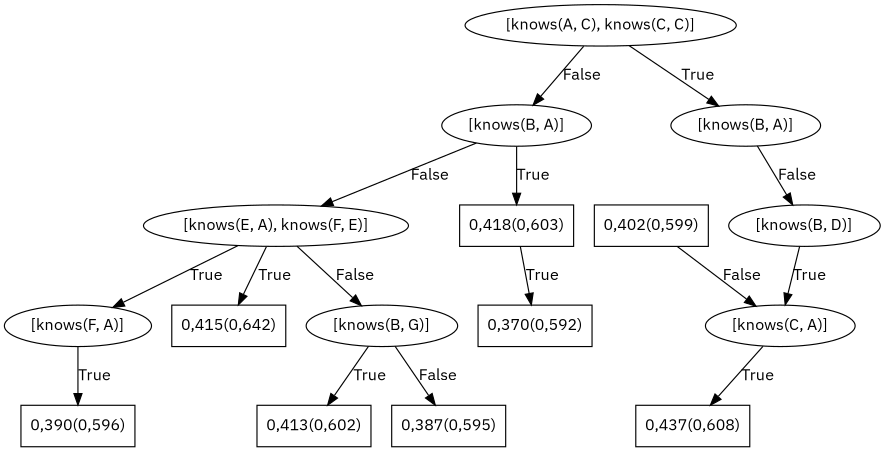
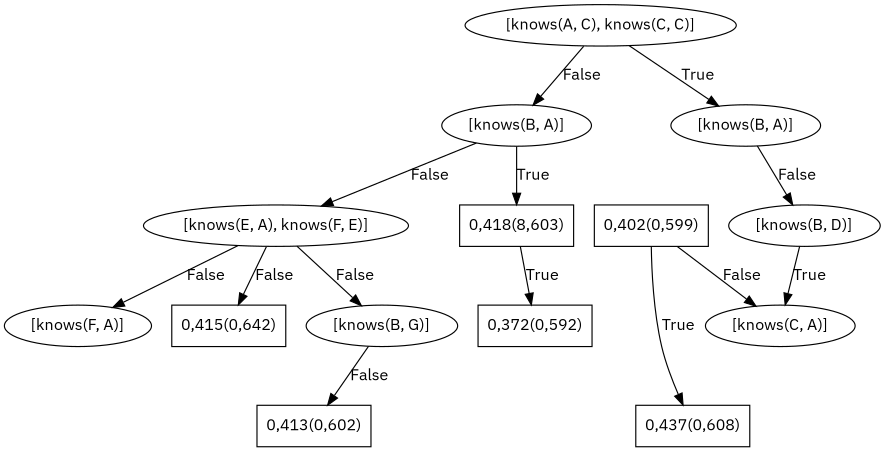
node "0,418(0,603)": label "0,418(0,603)" -> "0,418(8,603)"
edge "[knows(E, A), knows(F, E)]" -> "[knows(F, A)]": label "True" -> "False"
edge "[knows(E, A), knows(F, E)]" -> "0,415(0,642)": label "True" -> "False"
node "0,370(0,592)": label "0,370(0,592)" -> "0,372(0,592)"
edge "[knows(C, A)]" -> "0,437(0,608)": now "0,402(0,599)" -> "0,437(0,608)"
edge "[knows(B, G)]" -> "0,413(0,602)": label "True" -> "False"
node "0,390(0,596)": removed
node "0,387(0,595)": removed
